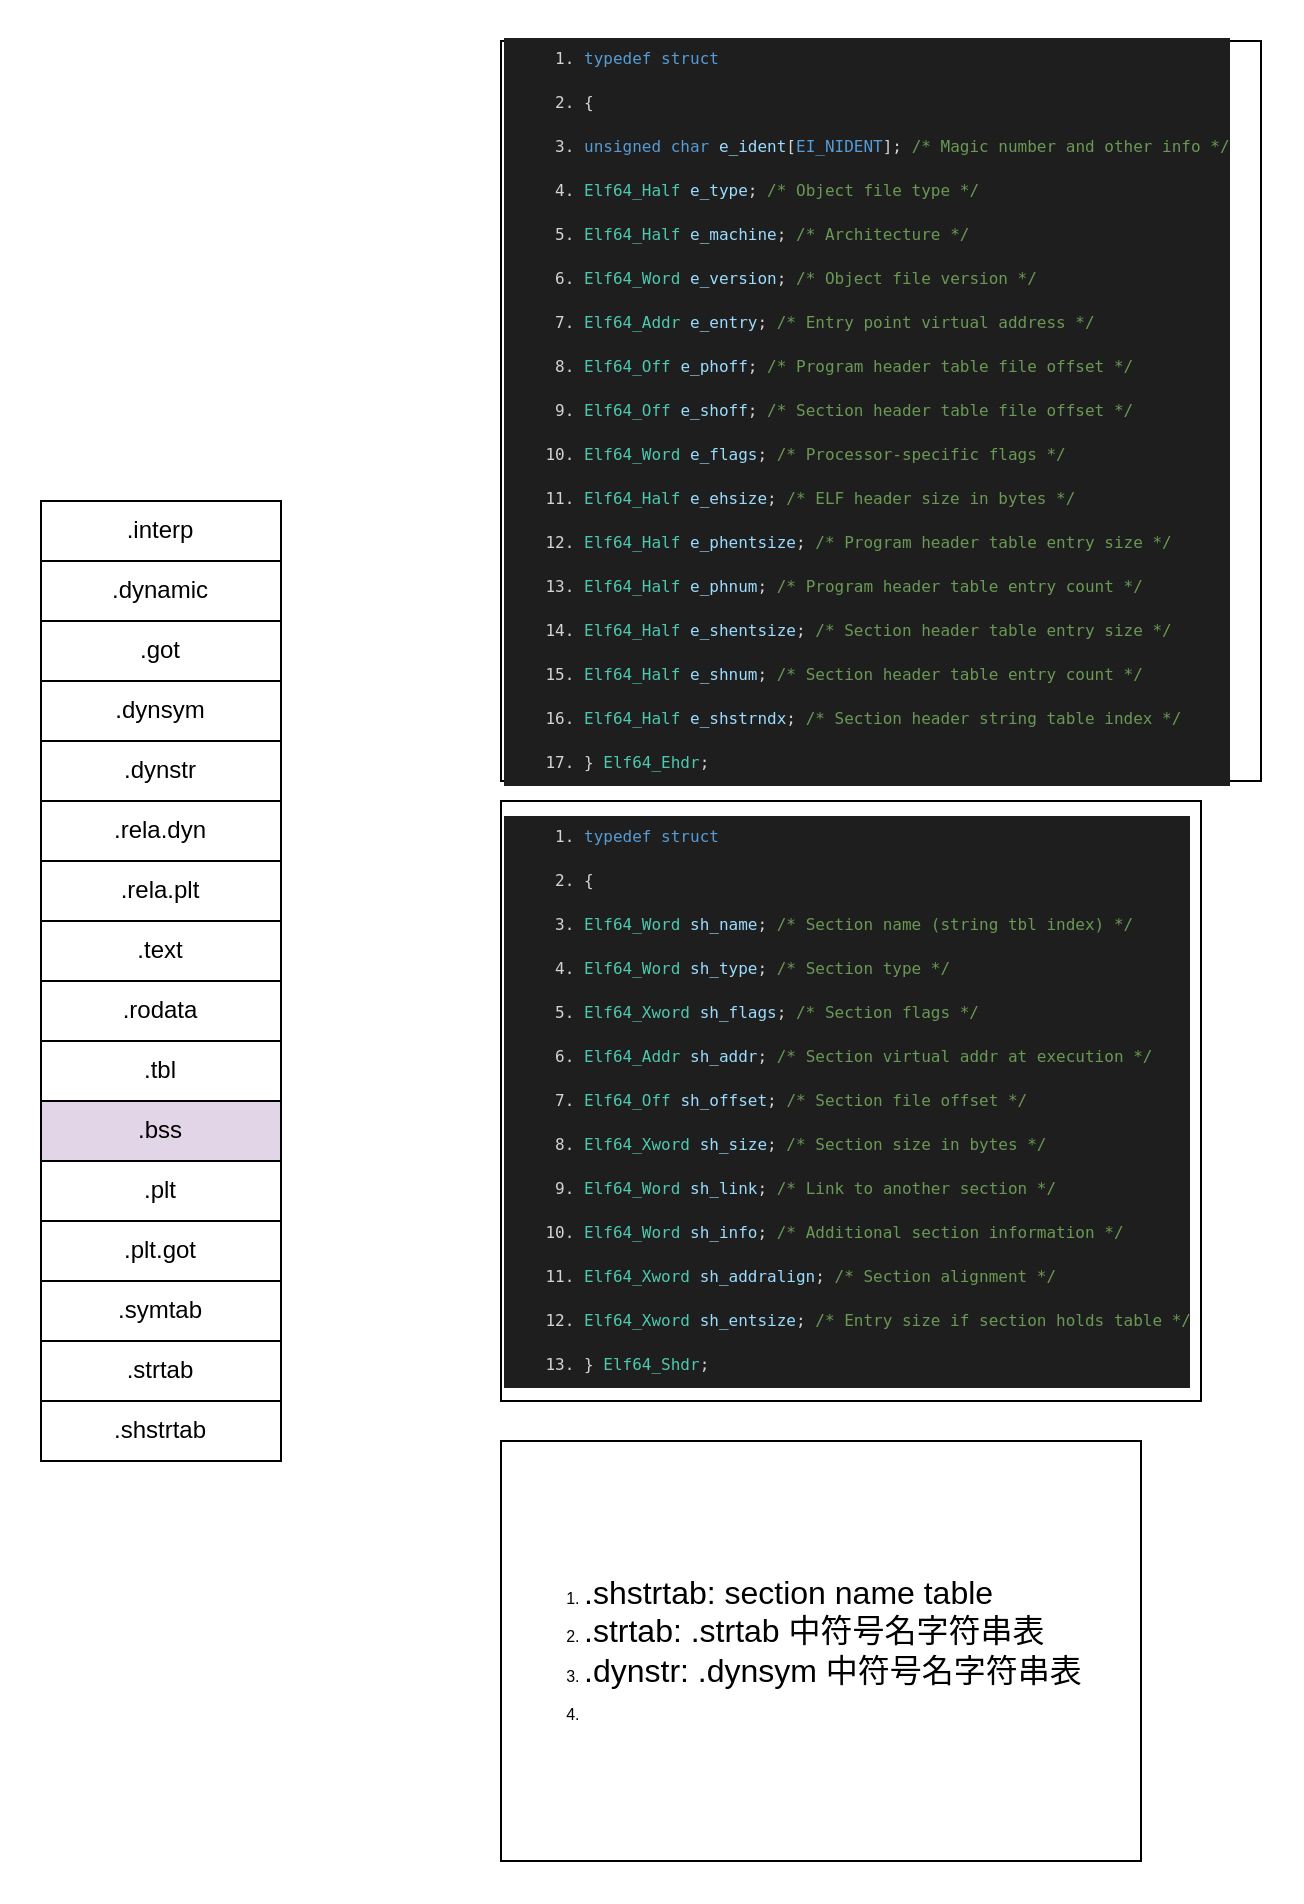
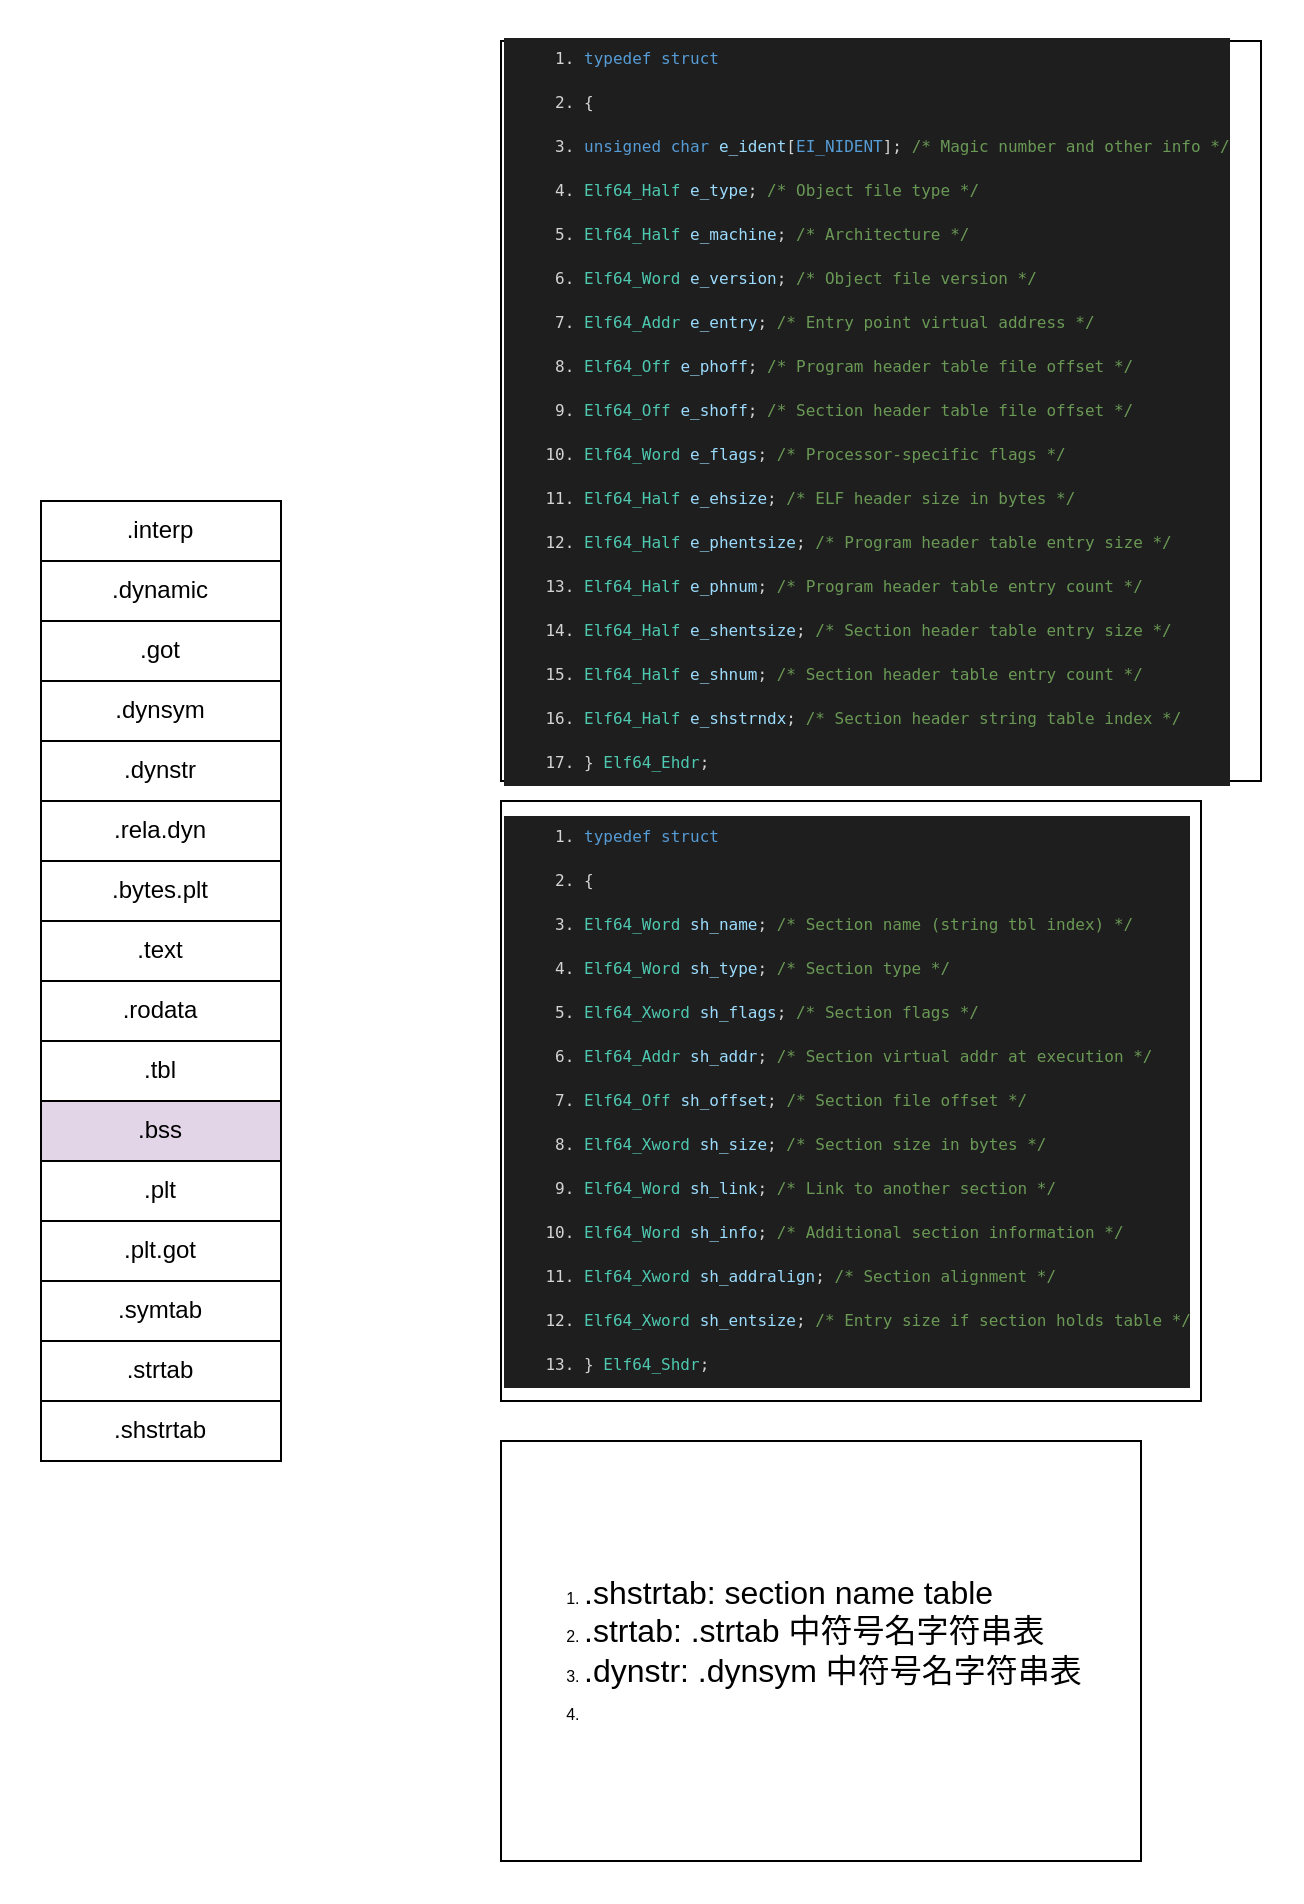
node ".rela.plt": label ".rela.plt" -> ".bytes.plt"
